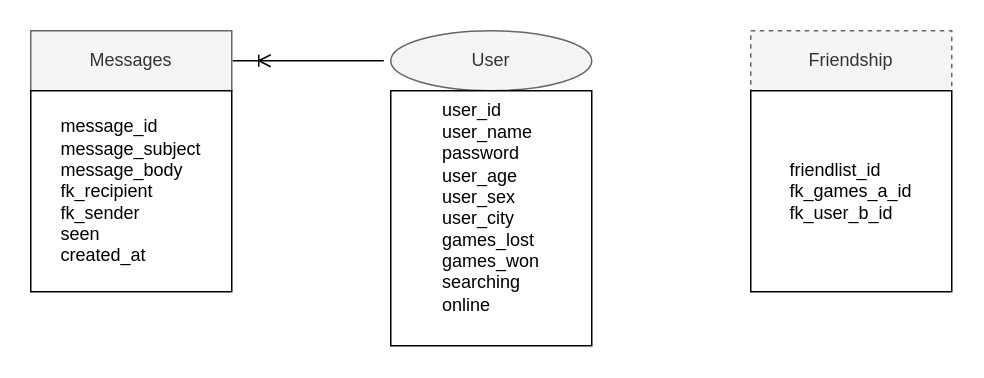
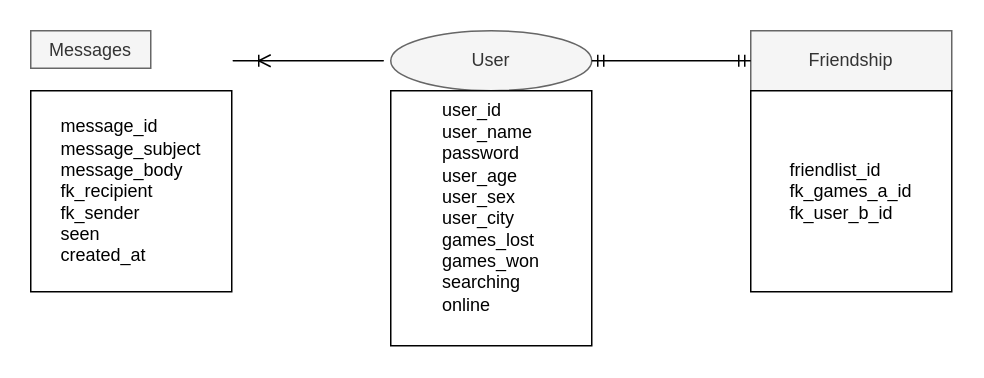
node "Messages": size 201x60 -> 120x38
edge "User" -- "Friendship": added
node "Friendship": style dashed -> solid
